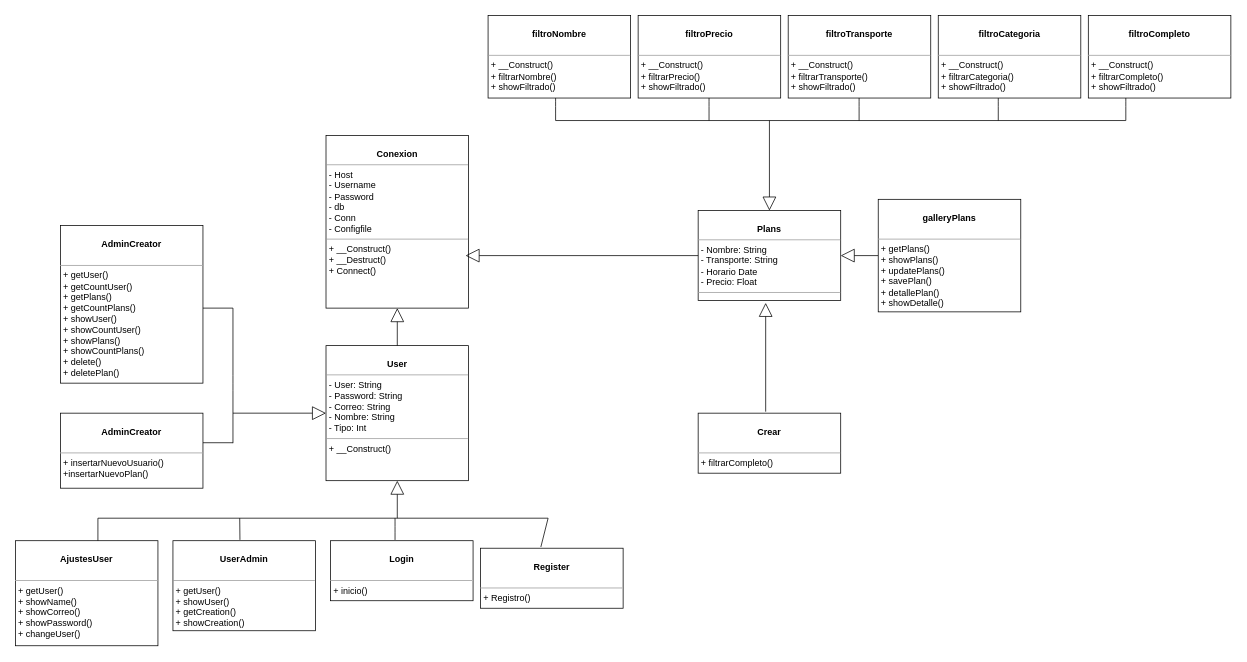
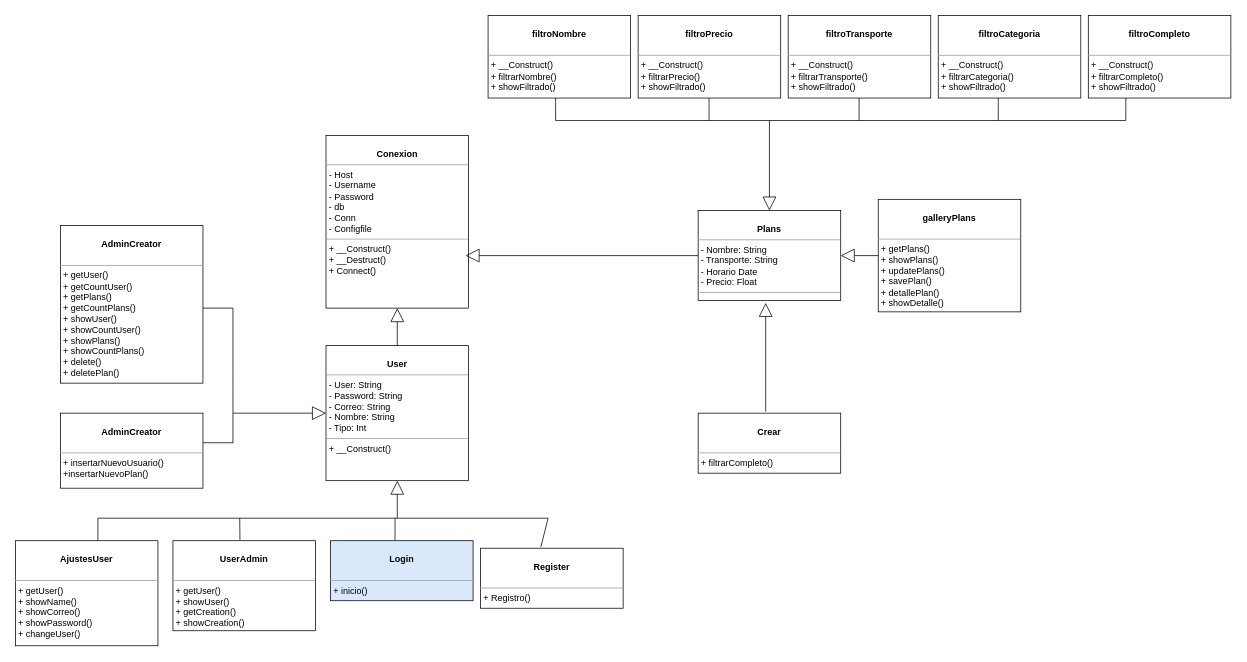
node "Login + inicio()": fillcolor #ffffff -> #dae8fc
